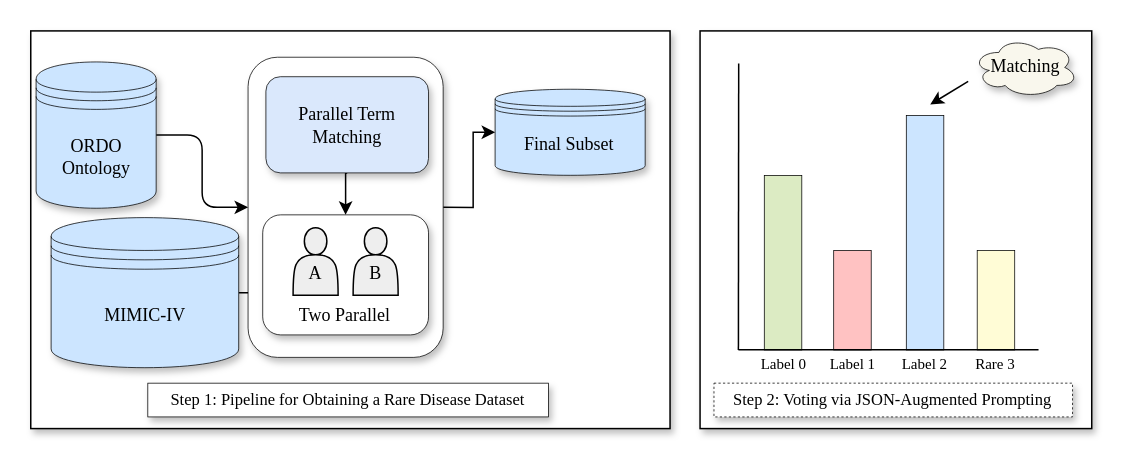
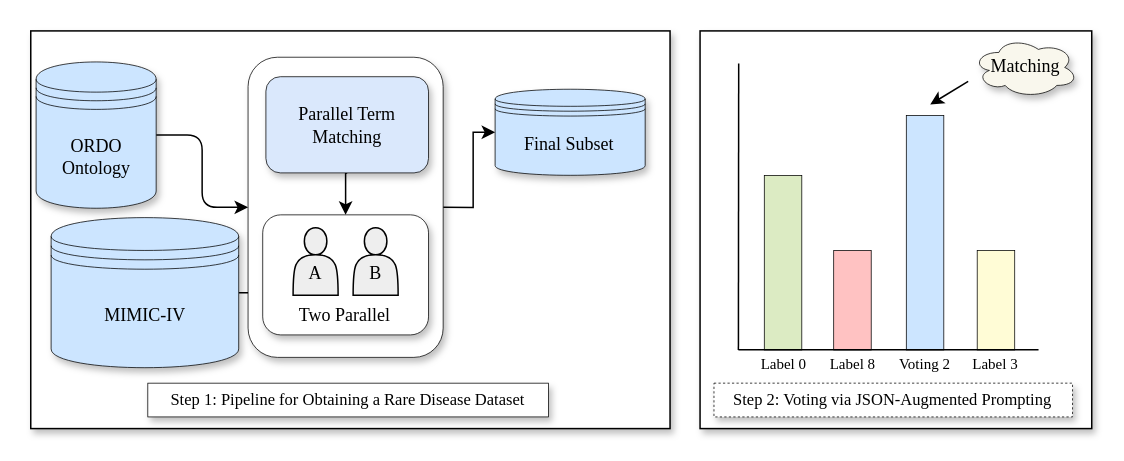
node "Label 1": label "Label 1" -> "Label 8"
node "Label 2": label "Label 2" -> "Voting 2"
node "Rare 3": label "Rare 3" -> "Label 3"
